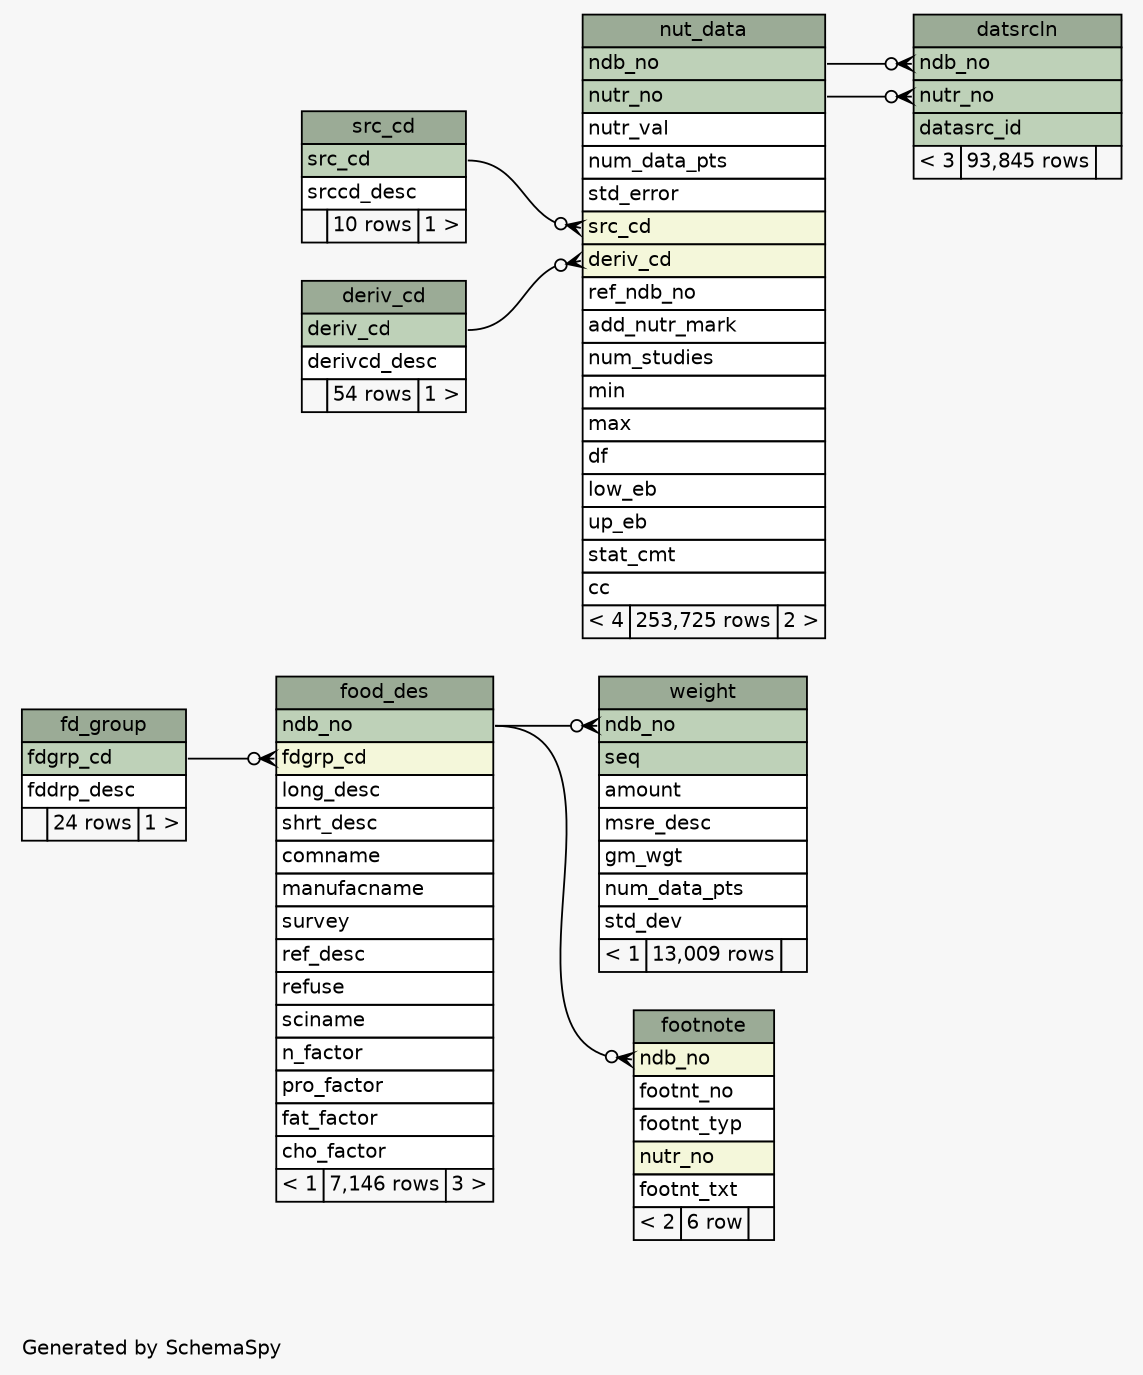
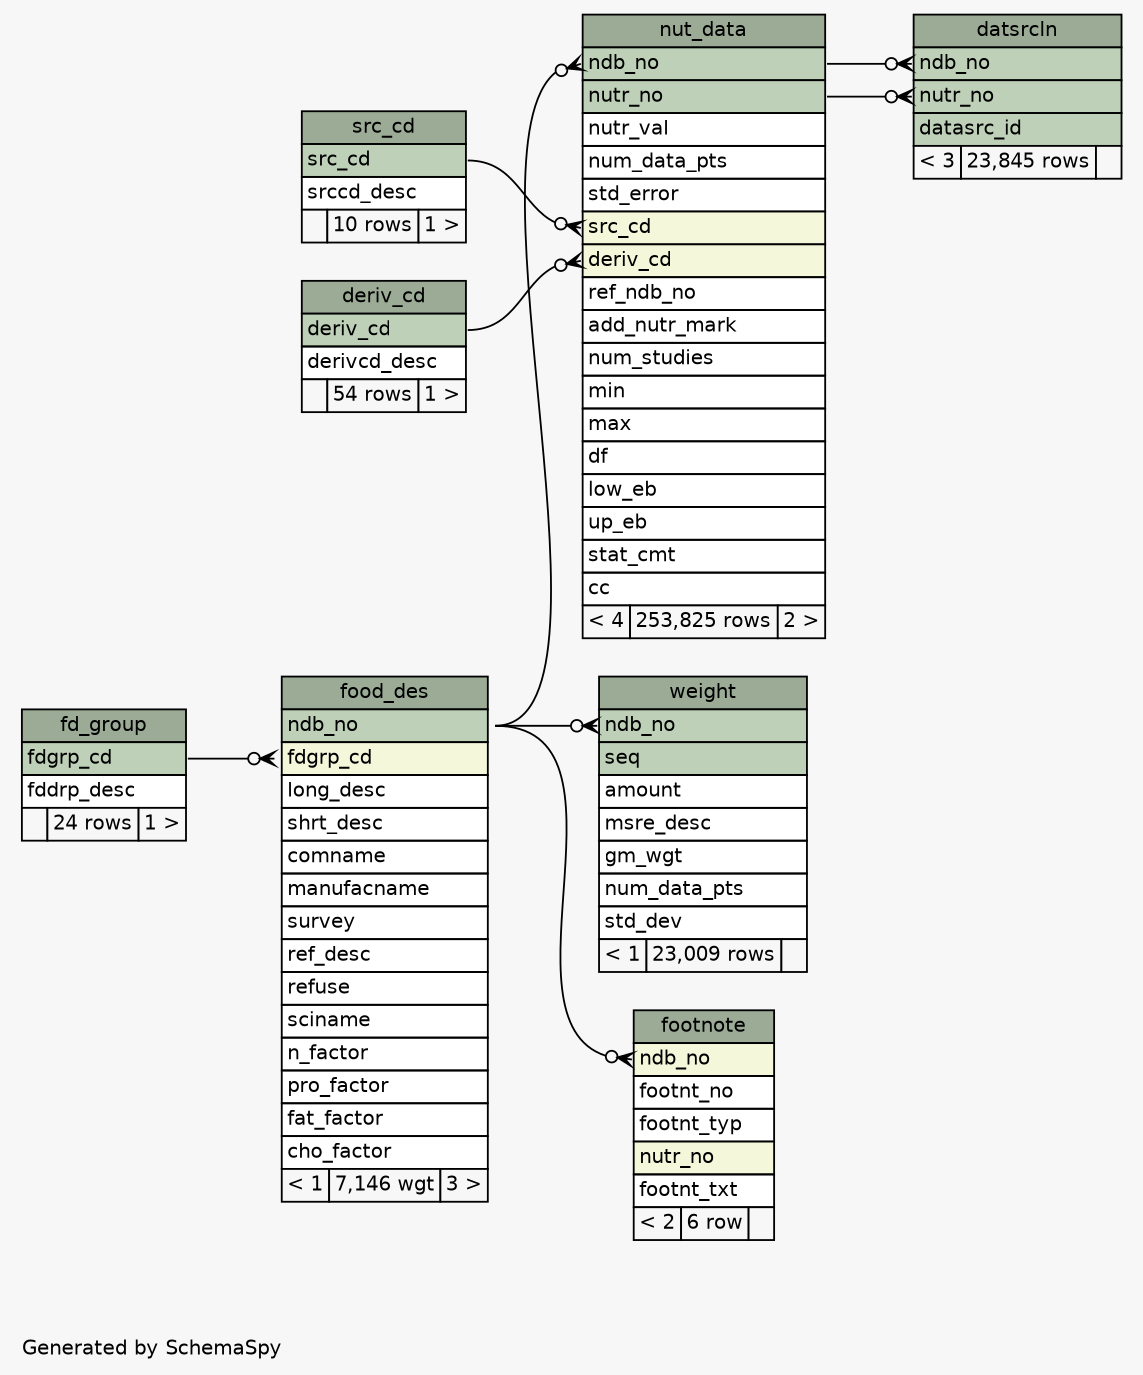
node "datsrcln": text "93,845 rows" -> "23,845 rows"
edge "food_des" -> "nut_data": added
node "nut_data": text "253,725 rows" -> "253,825 rows"
node "weight": text "13,009 rows" -> "23,009 rows"
node "food_des": text "7,146 rows" -> "7,146 wgt"
